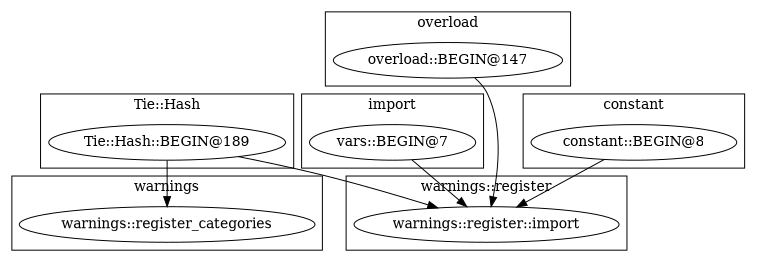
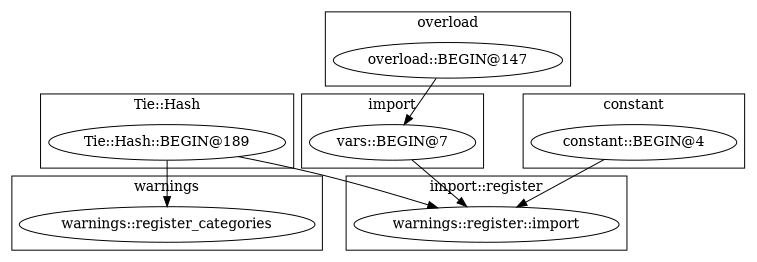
edge "overload::BEGIN@147" -> "warnings::register::import": now "overload::BEGIN@147" -> "vars::BEGIN@7"
node "constant::BEGIN@8": label "constant::BEGIN@8" -> "constant::BEGIN@4"
cluster "warnings::register": label "warnings::register" -> "import::register"
